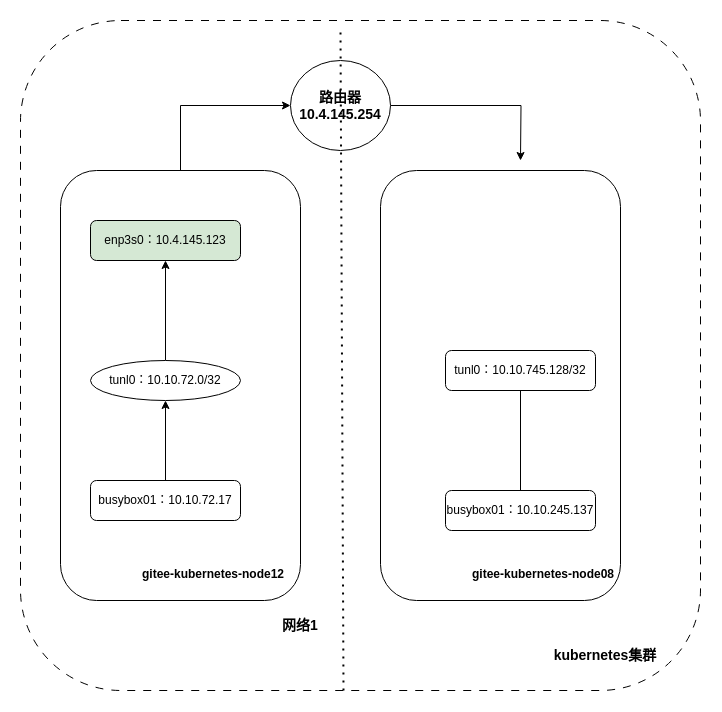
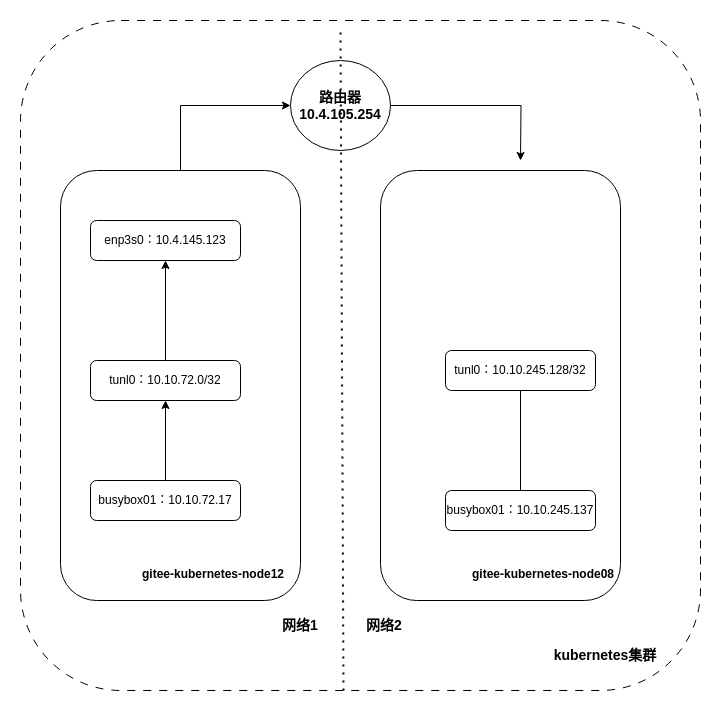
node "路由器 10.4.145.254": label "路由器 10.4.145.254" -> "路由器 10.4.105.254"
node "enp3s0：10.4.145.123": fillcolor #d5e8d4 -> #ffffff
node "tunl0：10.10.745.128/32": label "tunl0：10.10.745.128/32" -> "tunl0：10.10.245.128/32"
node "tunl0：10.10.72.0/32": shape ellipse -> rounded rectangle
node "网络2": added
